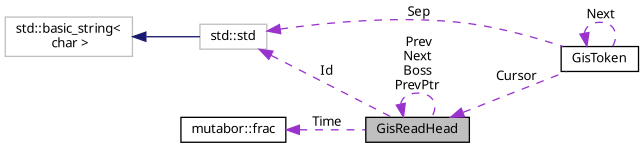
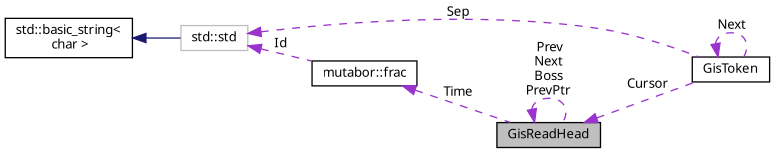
node "std::basic_string< char >": color grey75 -> black
edge "GisReadHead" -> "std::std": now "mutabor::frac" -> "std::std"
